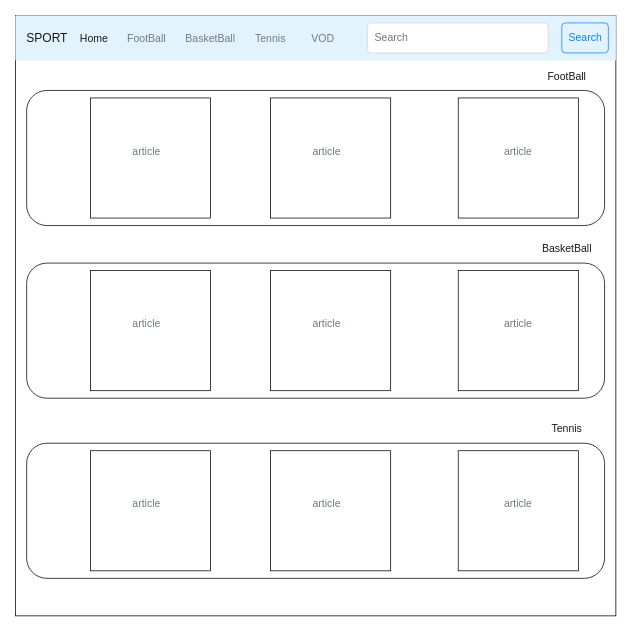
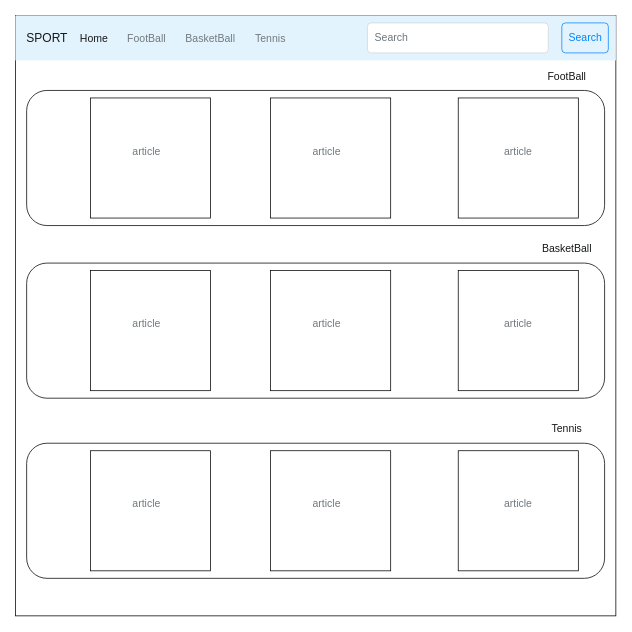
node "VOD": removed
